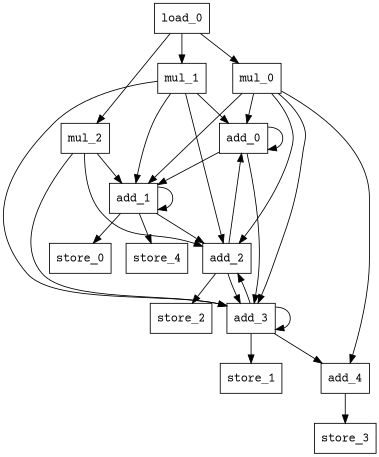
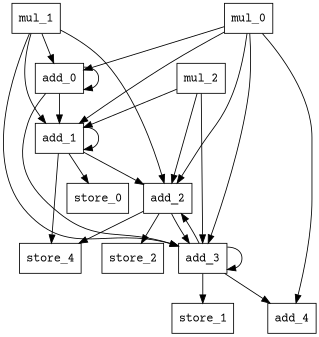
node "load_0": removed
edge "add_2" -> "add_0": now "add_2" -> "store_4"
node "store_3": removed
